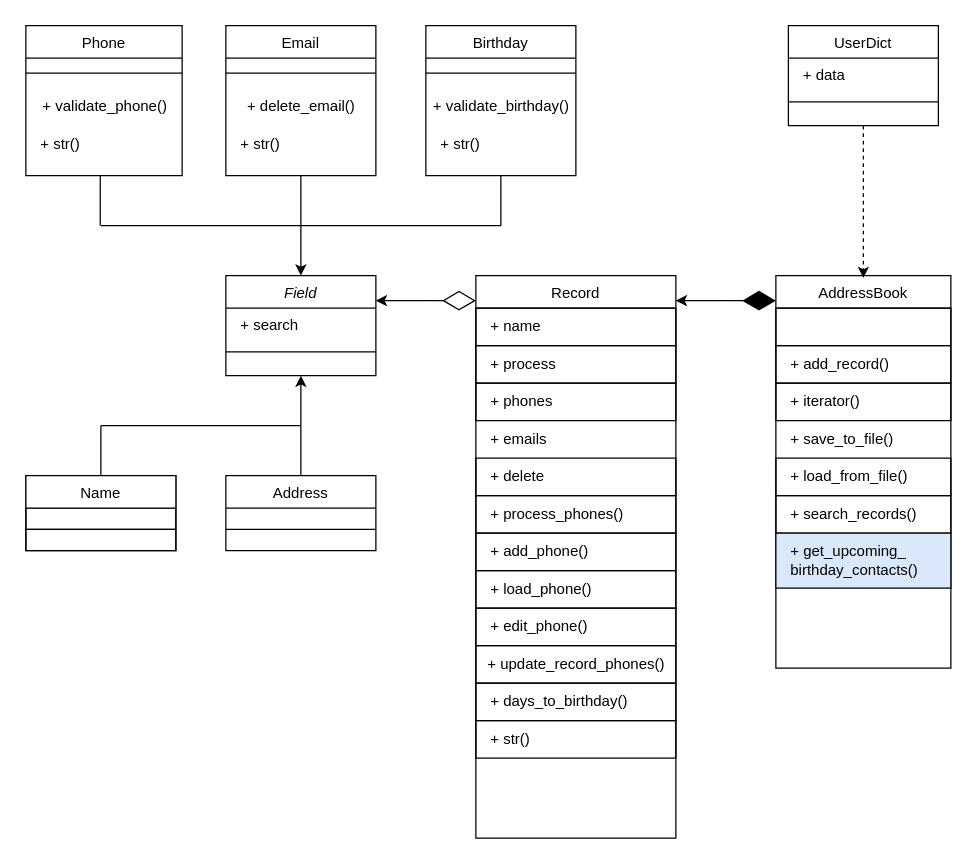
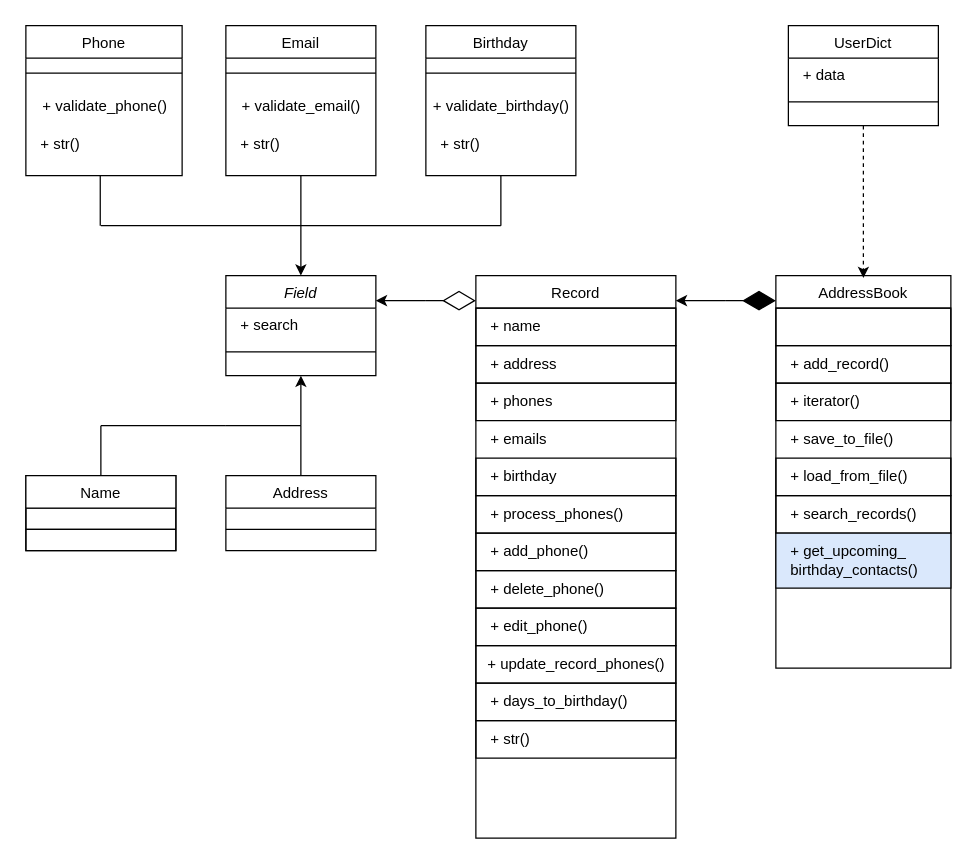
node "+ delete_email()": label "+ delete_email()" -> "+ validate_email()"
node "+ process": label "+ process" -> "+ address"
node "+ delete": label "+ delete" -> "+ birthday"
node "+ load_phone()": label "+ load_phone()" -> "+ delete_phone()"
